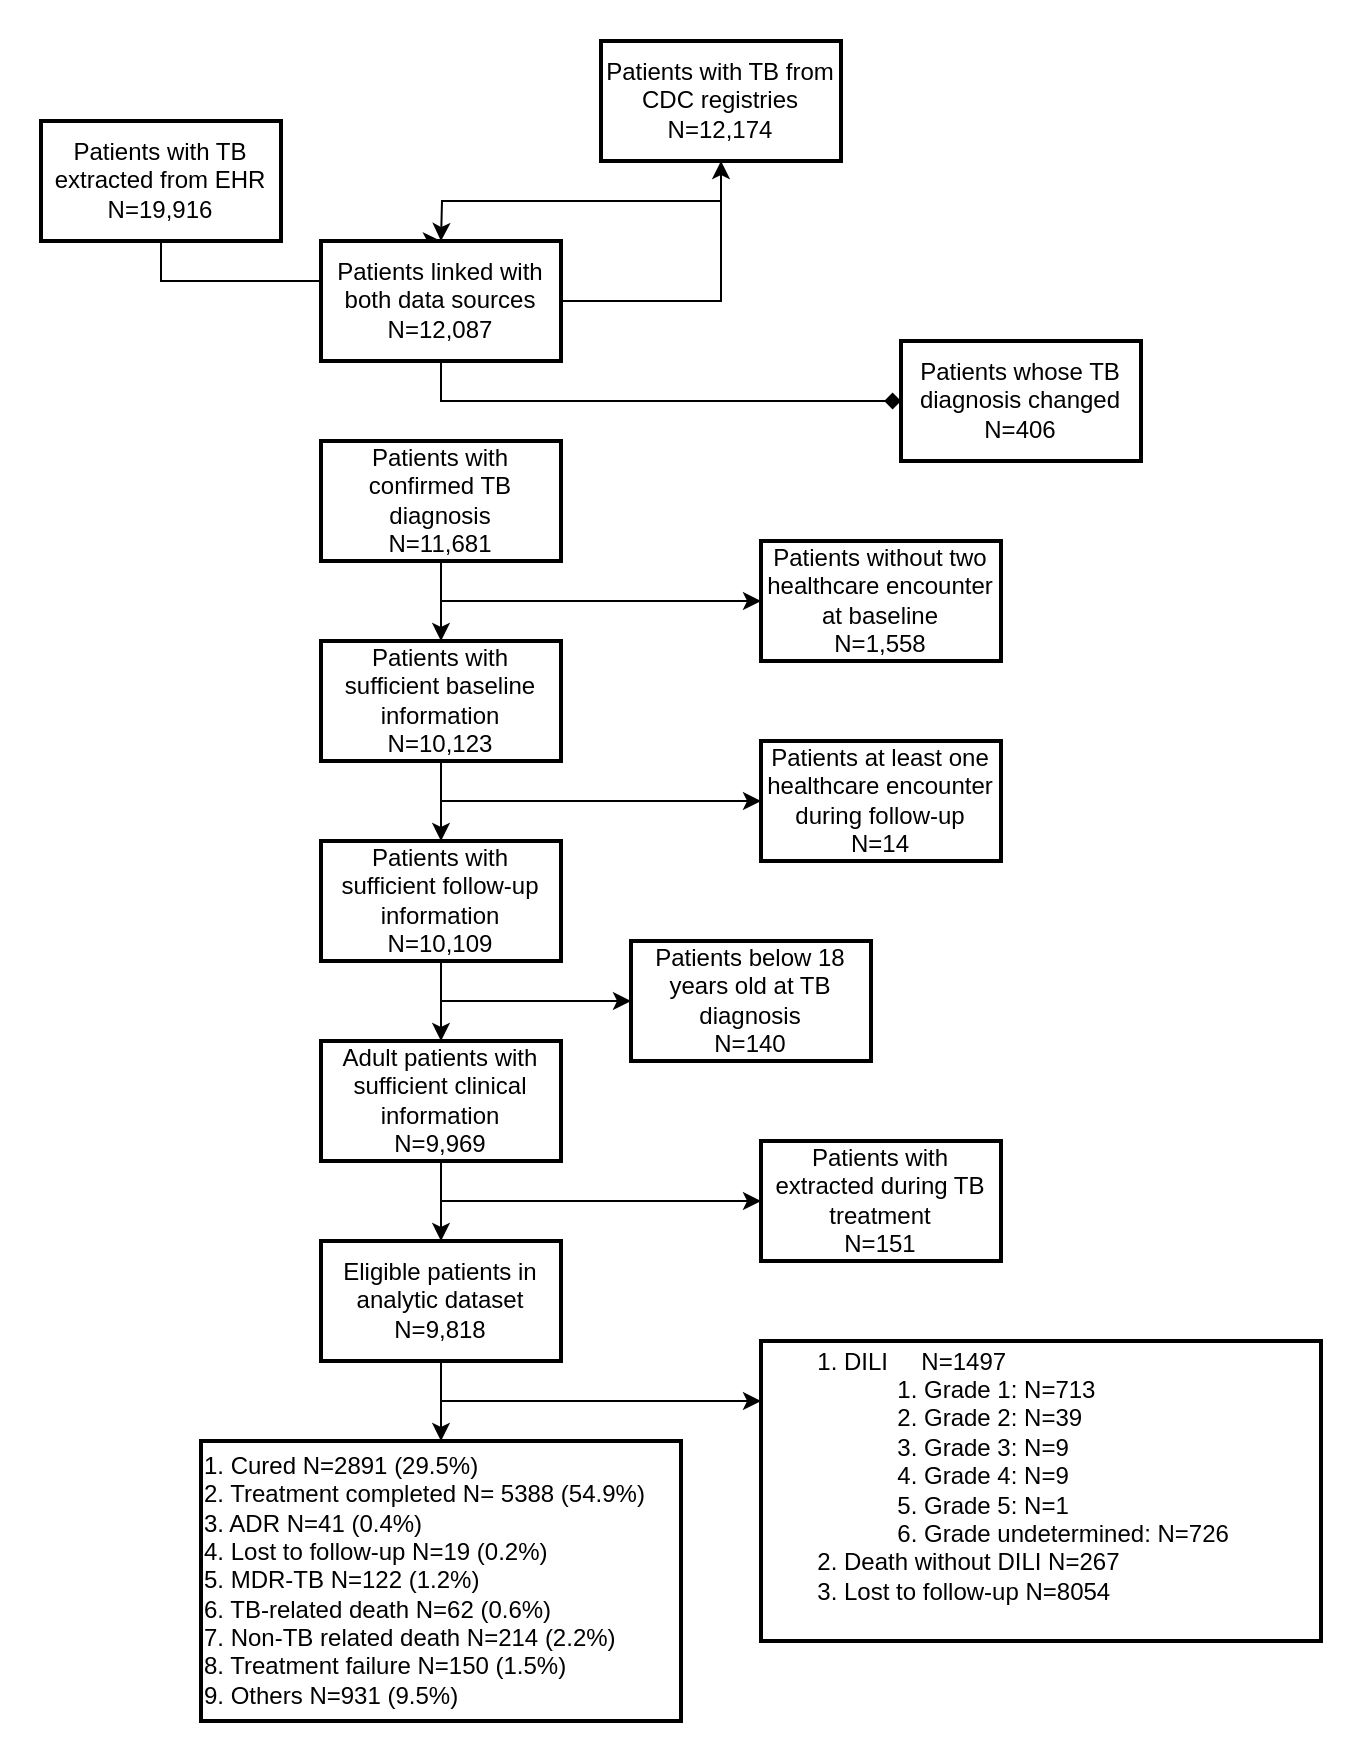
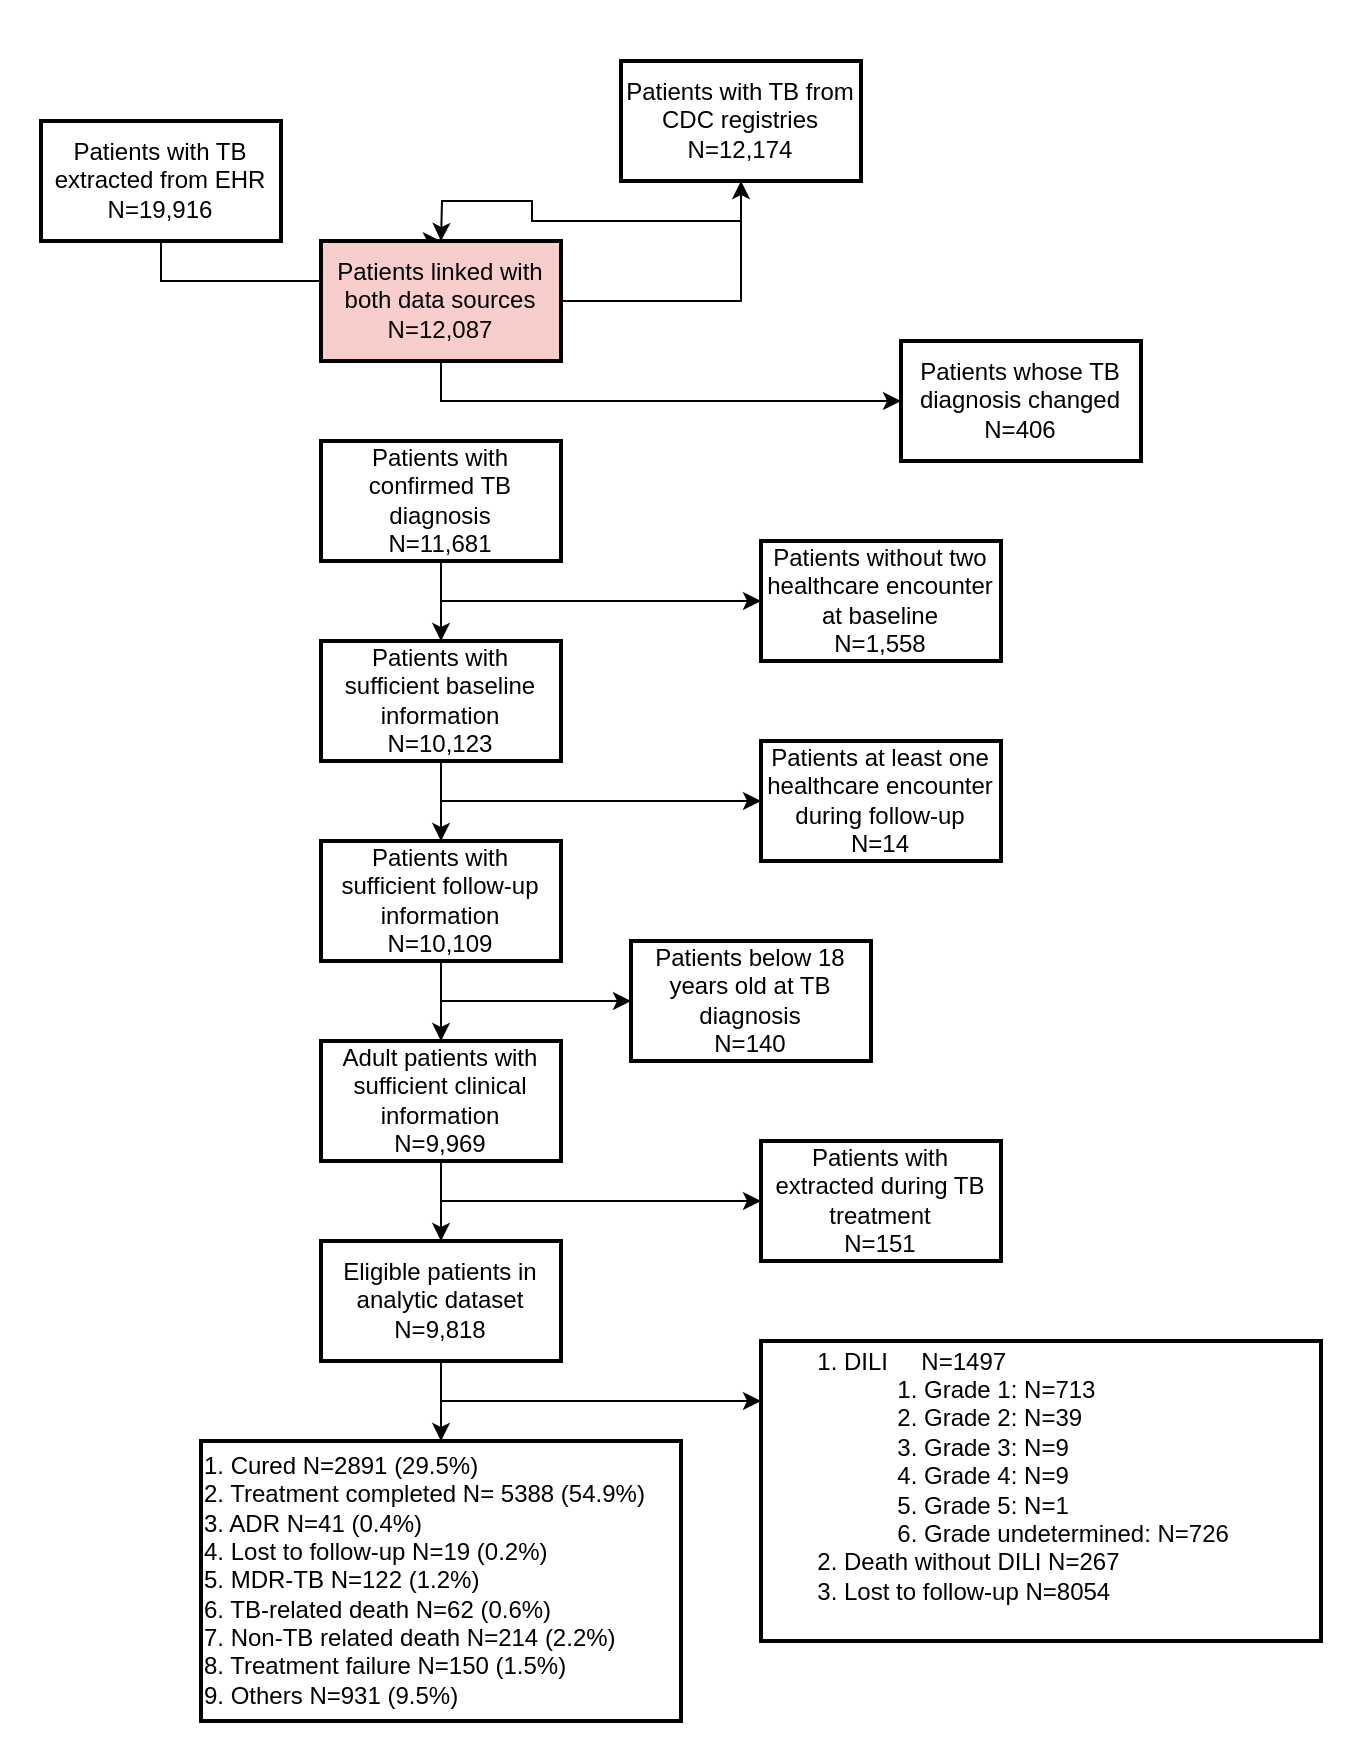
node "Patients with TB from CDC registries N=12,174": moved (721, 101) -> (741, 121)
node "Patients linked with both data sources N=12,087": fillcolor #ffffff -> #f8cecc
edge "Patients linked with both data sources N=12,087" -> "Patients whose TB diagnosis changed N=406": arrowhead diamond -> classic
